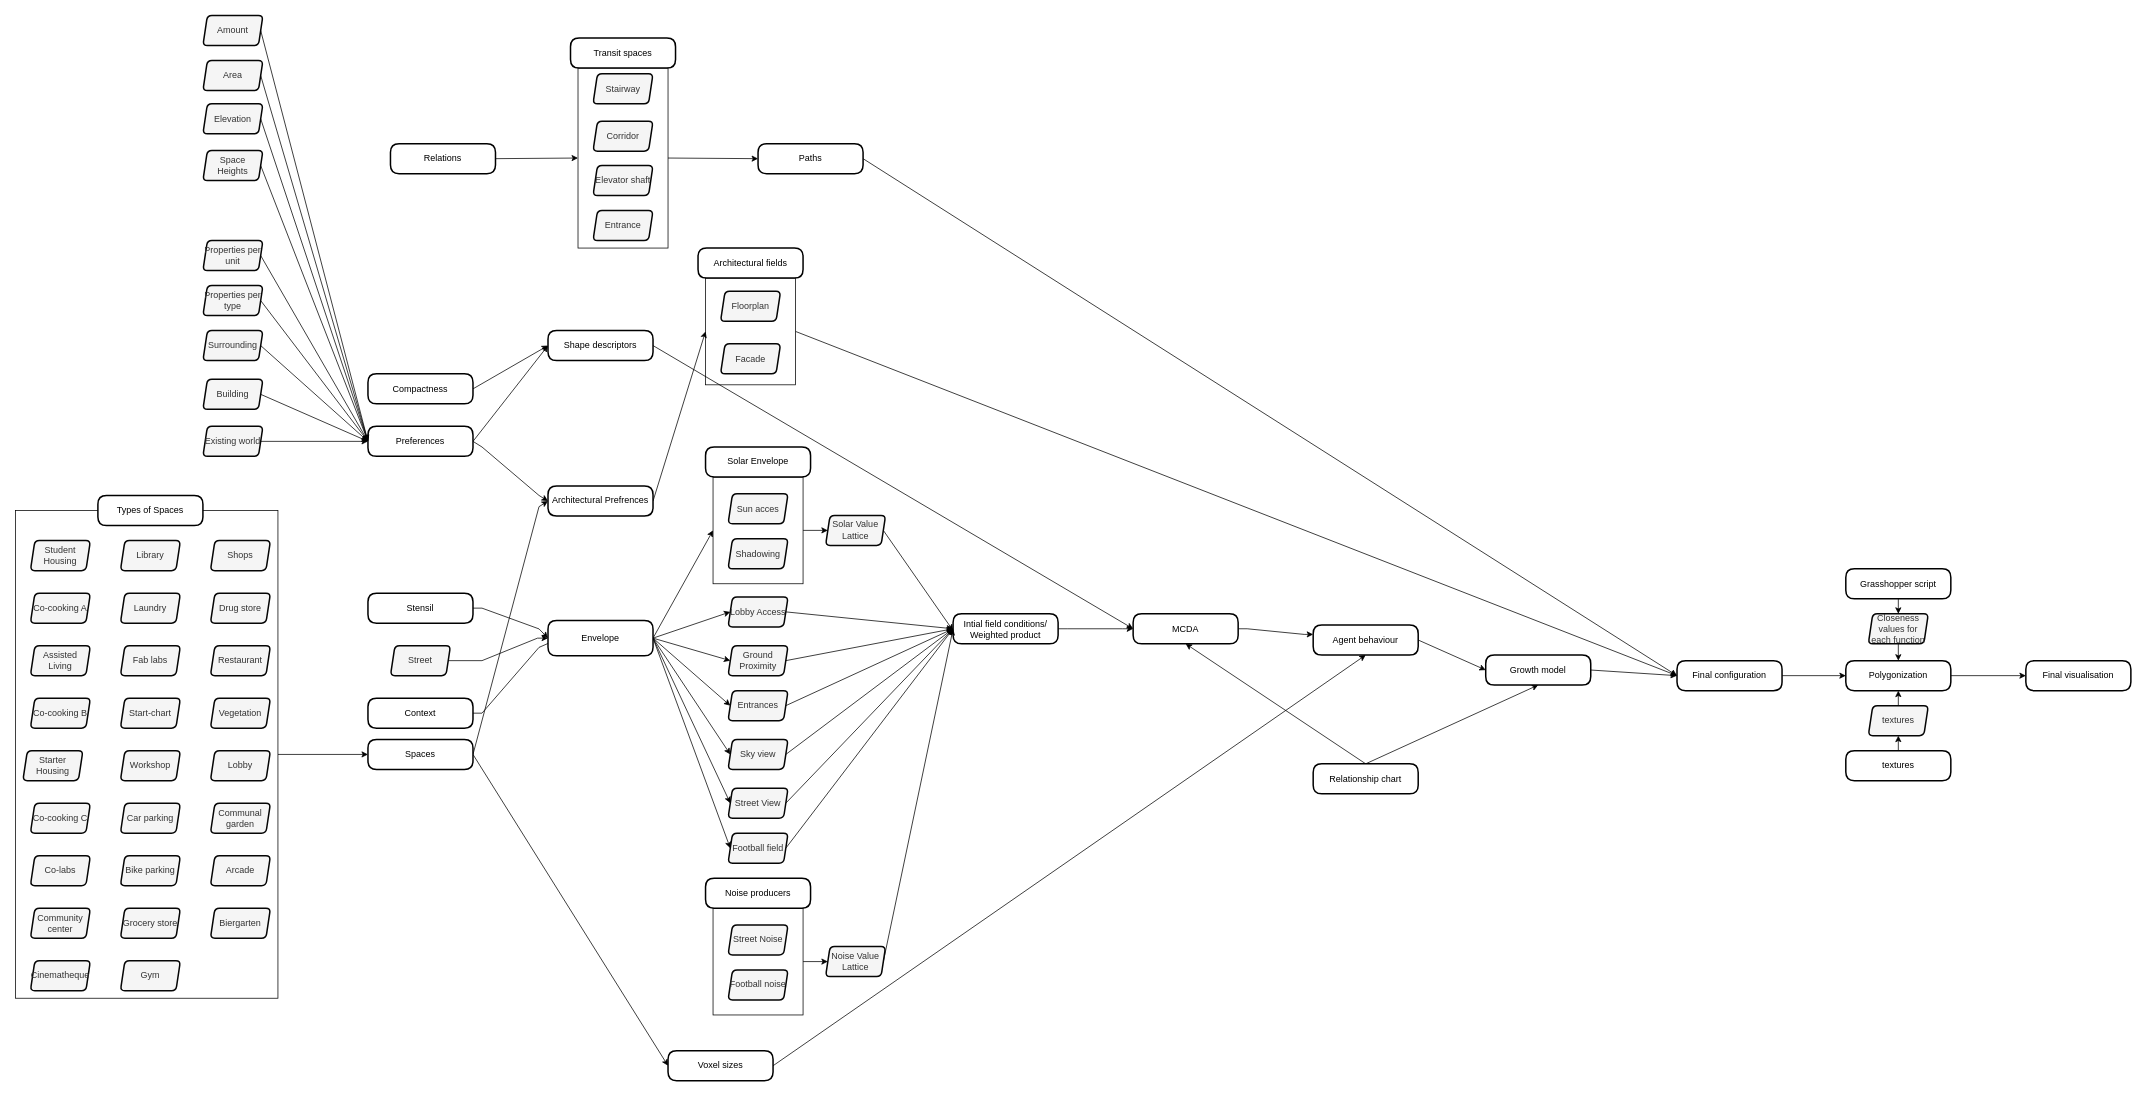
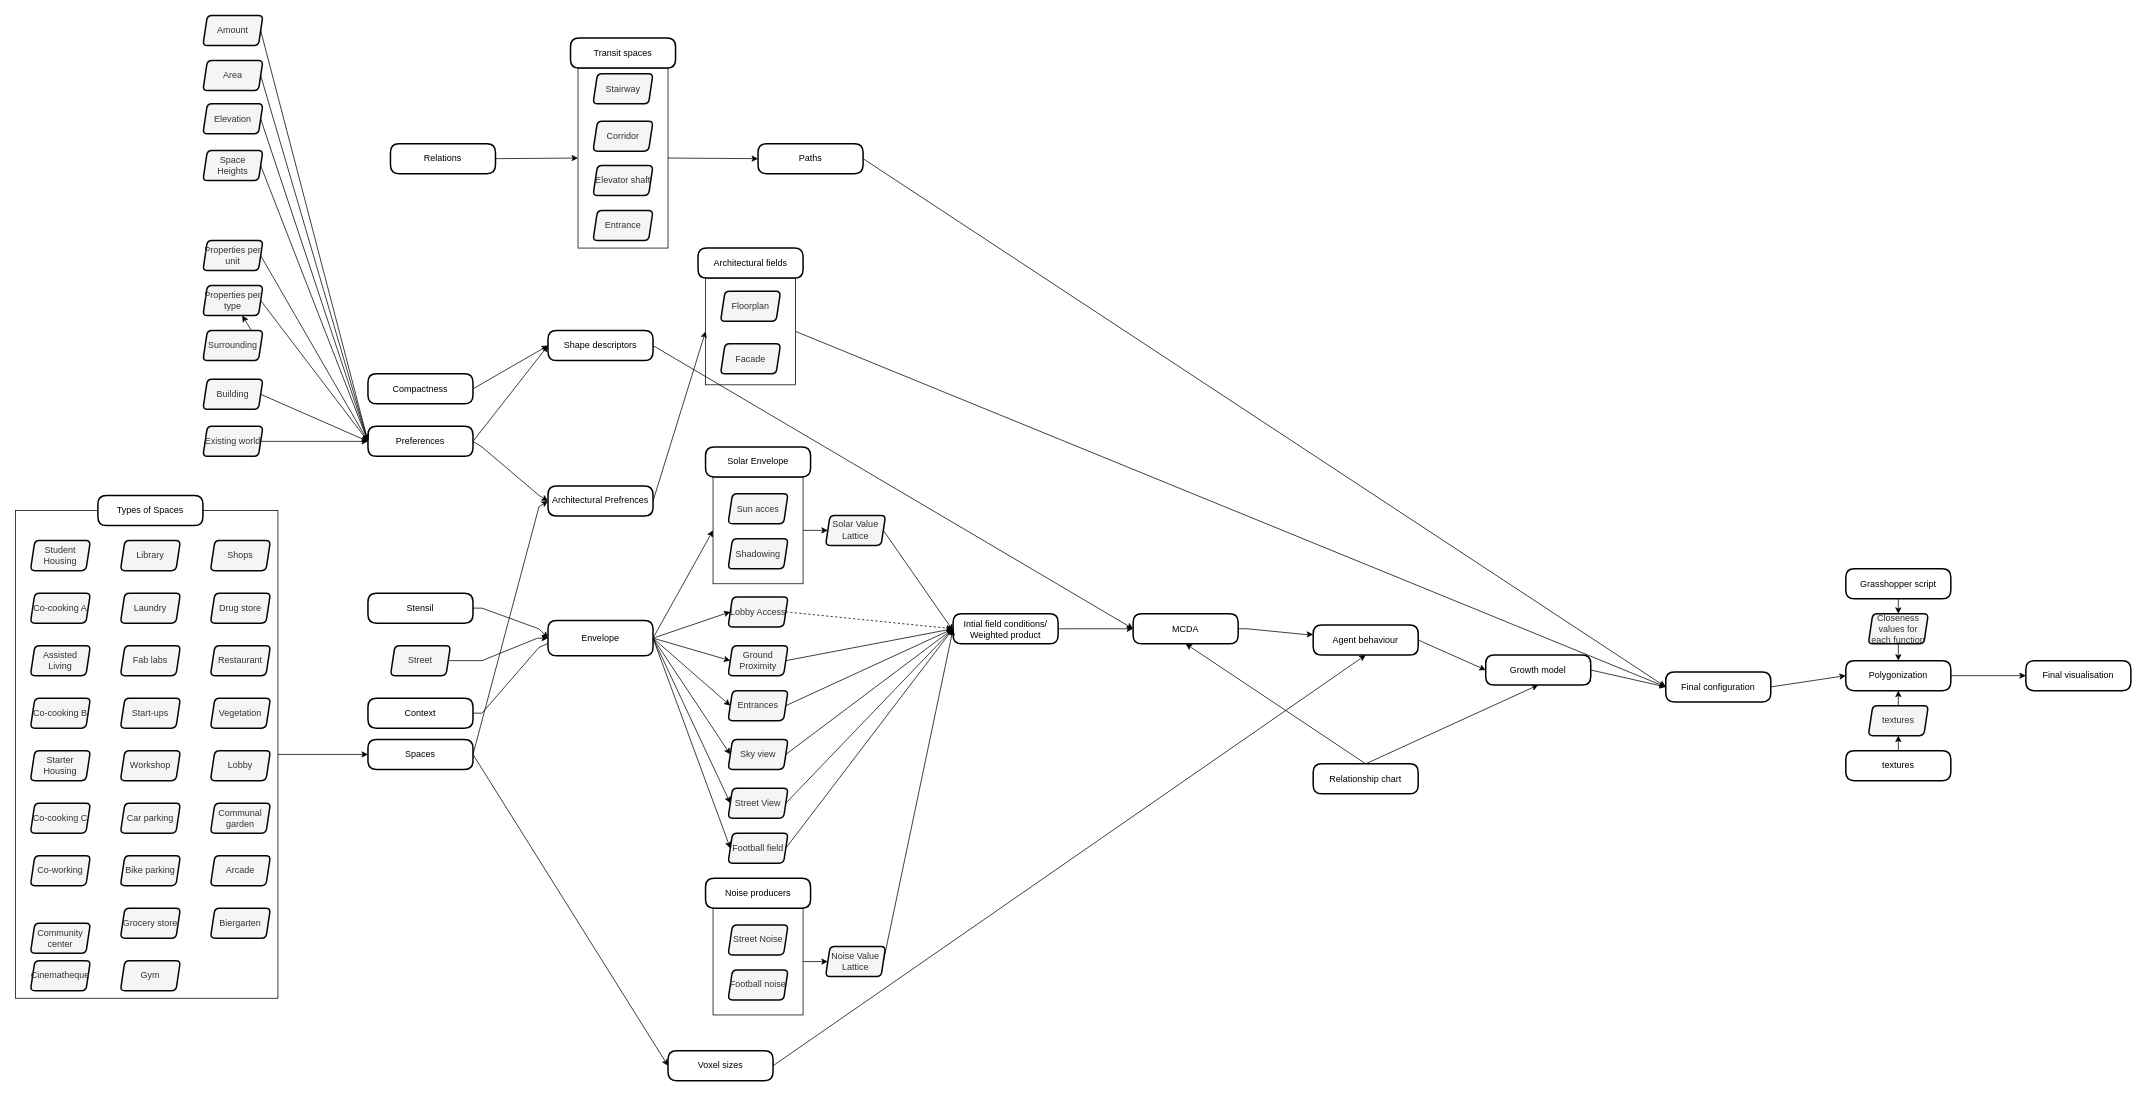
edge "Surrounding" -> "Preferences": now "Surrounding" -> "Properties per type"
edge "Lobby Access" -> "Intial field conditions/ Weighted product": style solid -> dashed
node "Final configuration": moved (1729, 675) -> (1718, 687)
node "Start-chart": label "Start-chart" -> "Start-ups"
node "Starter Housing": moved (53, 765) -> (60, 765)
node "Co-labs": label "Co-labs" -> "Co-working"
node "Community center": moved (60, 923) -> (60, 938)
